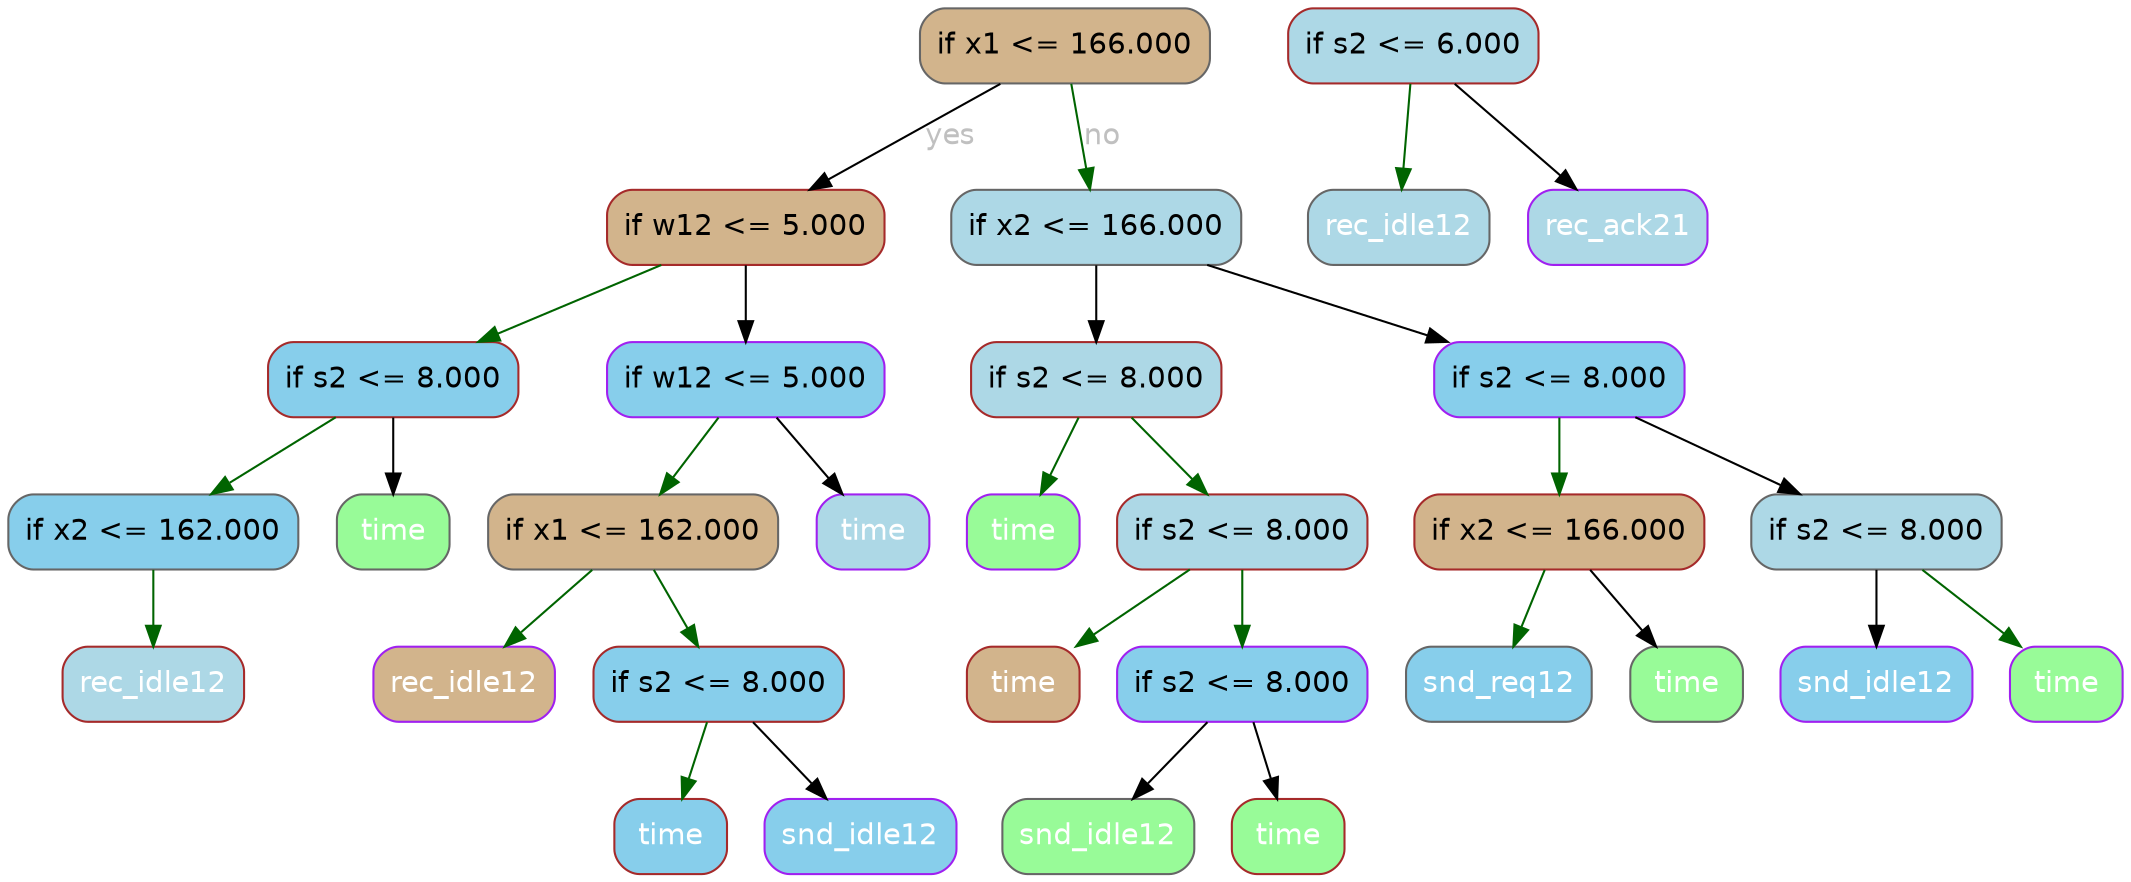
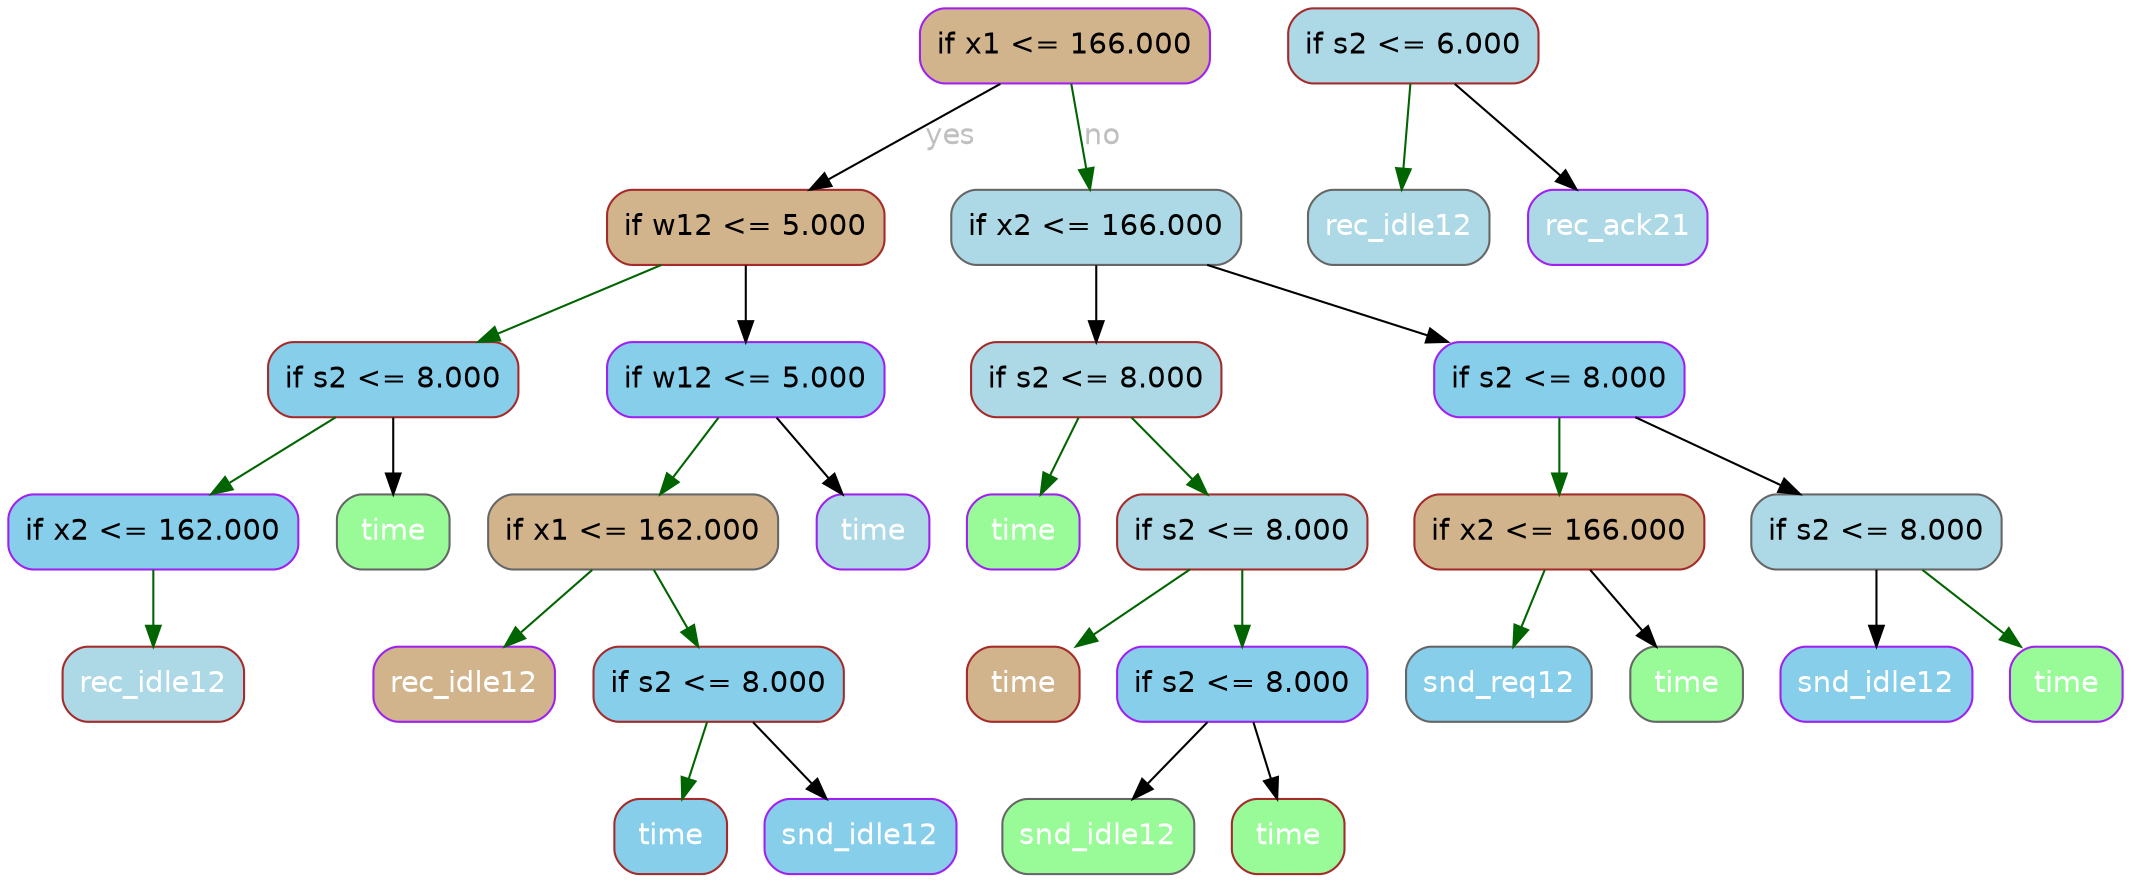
node "if x1 <= 166.000": color gray40 -> purple
node "if x2 <= 162.000": color gray40 -> purple
